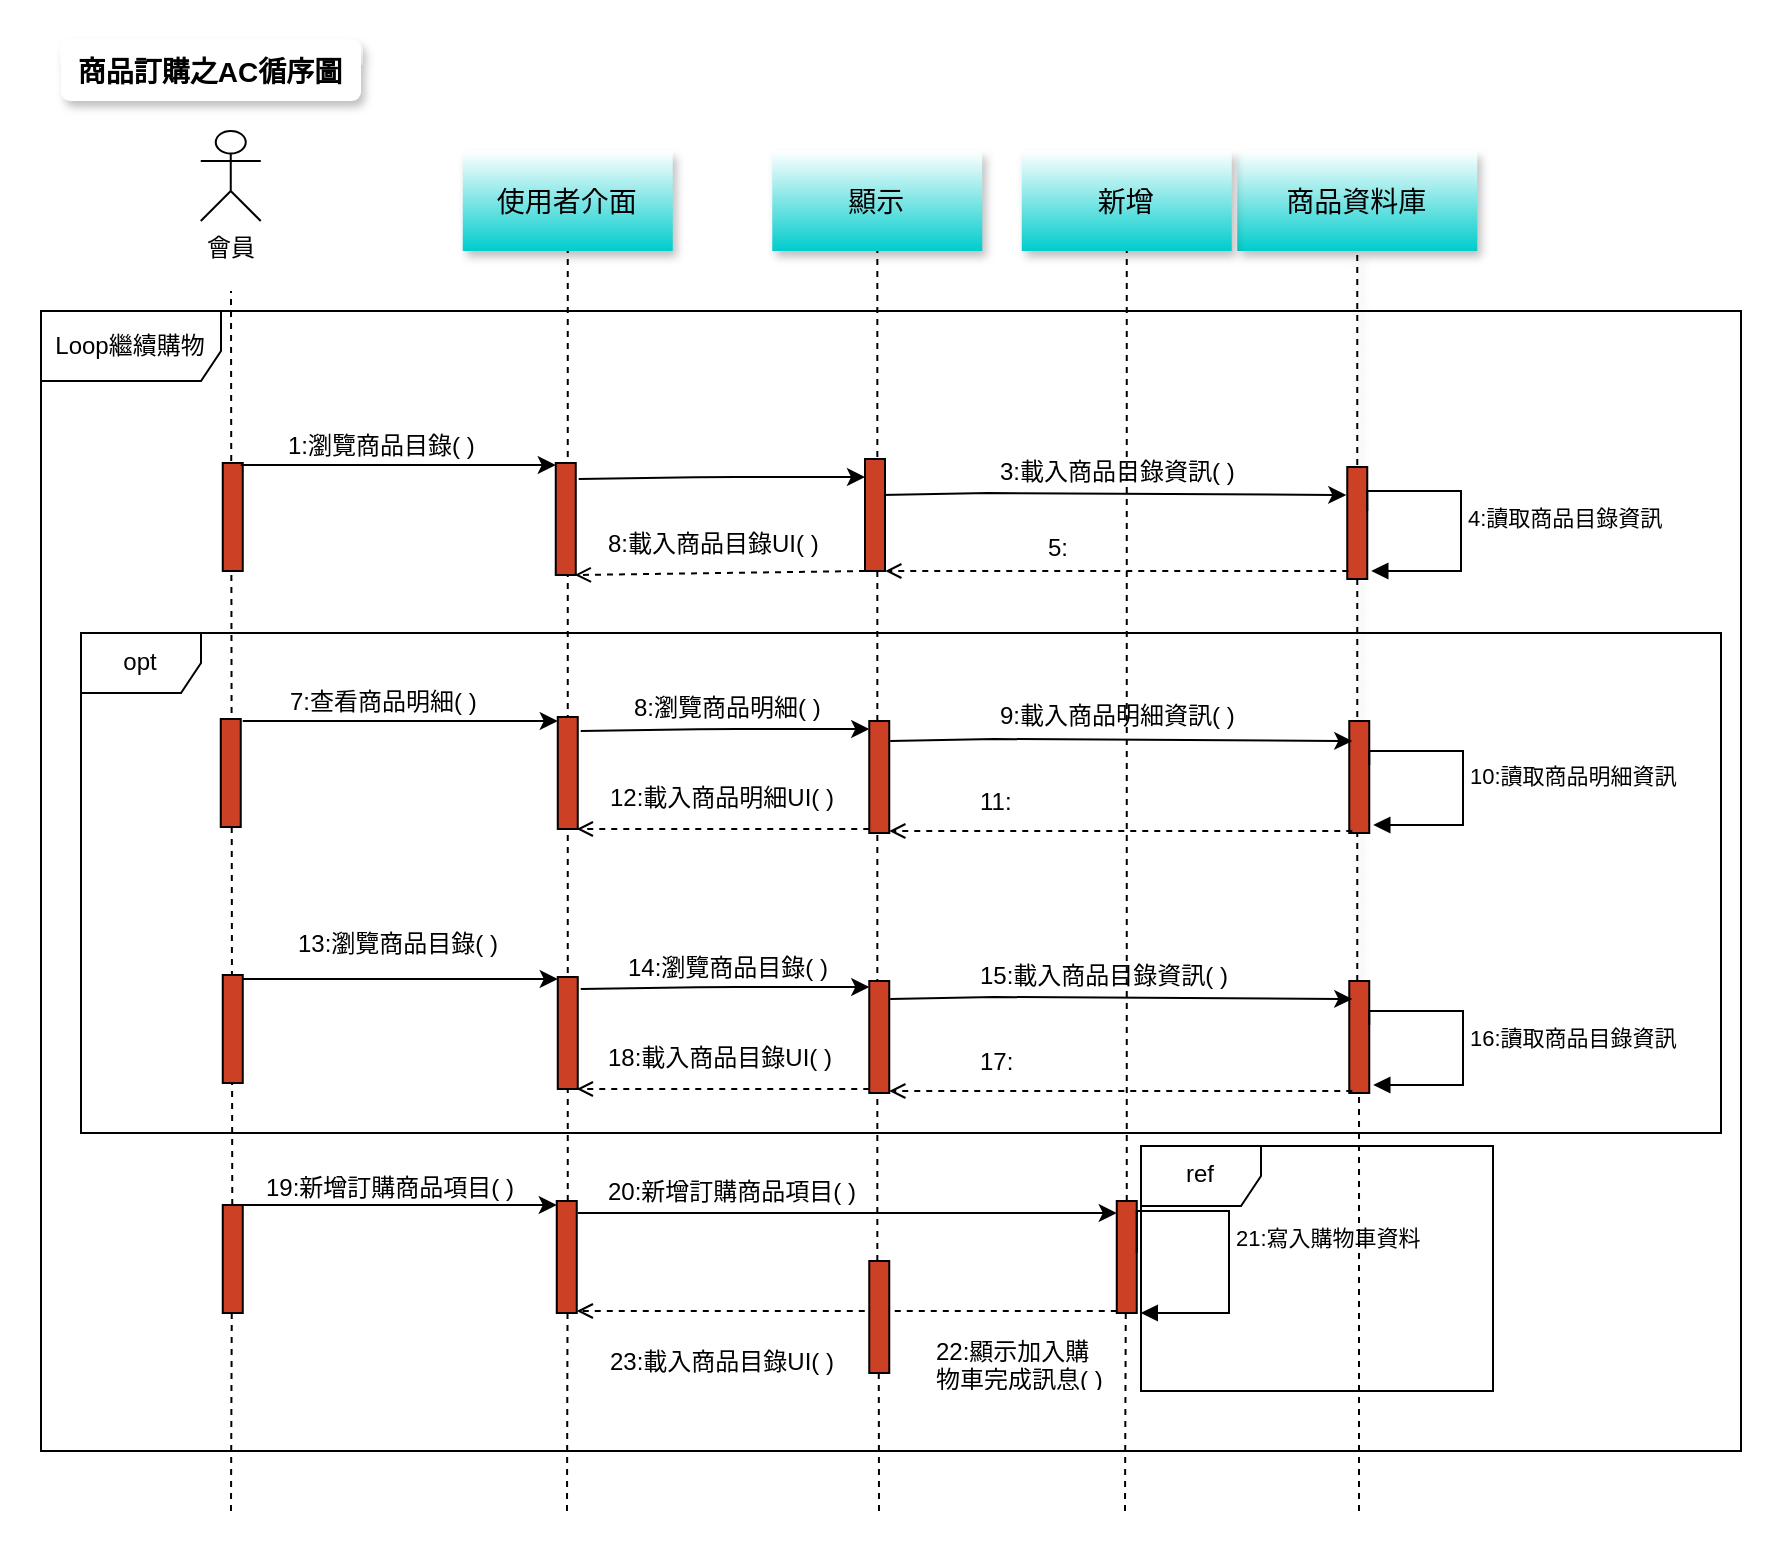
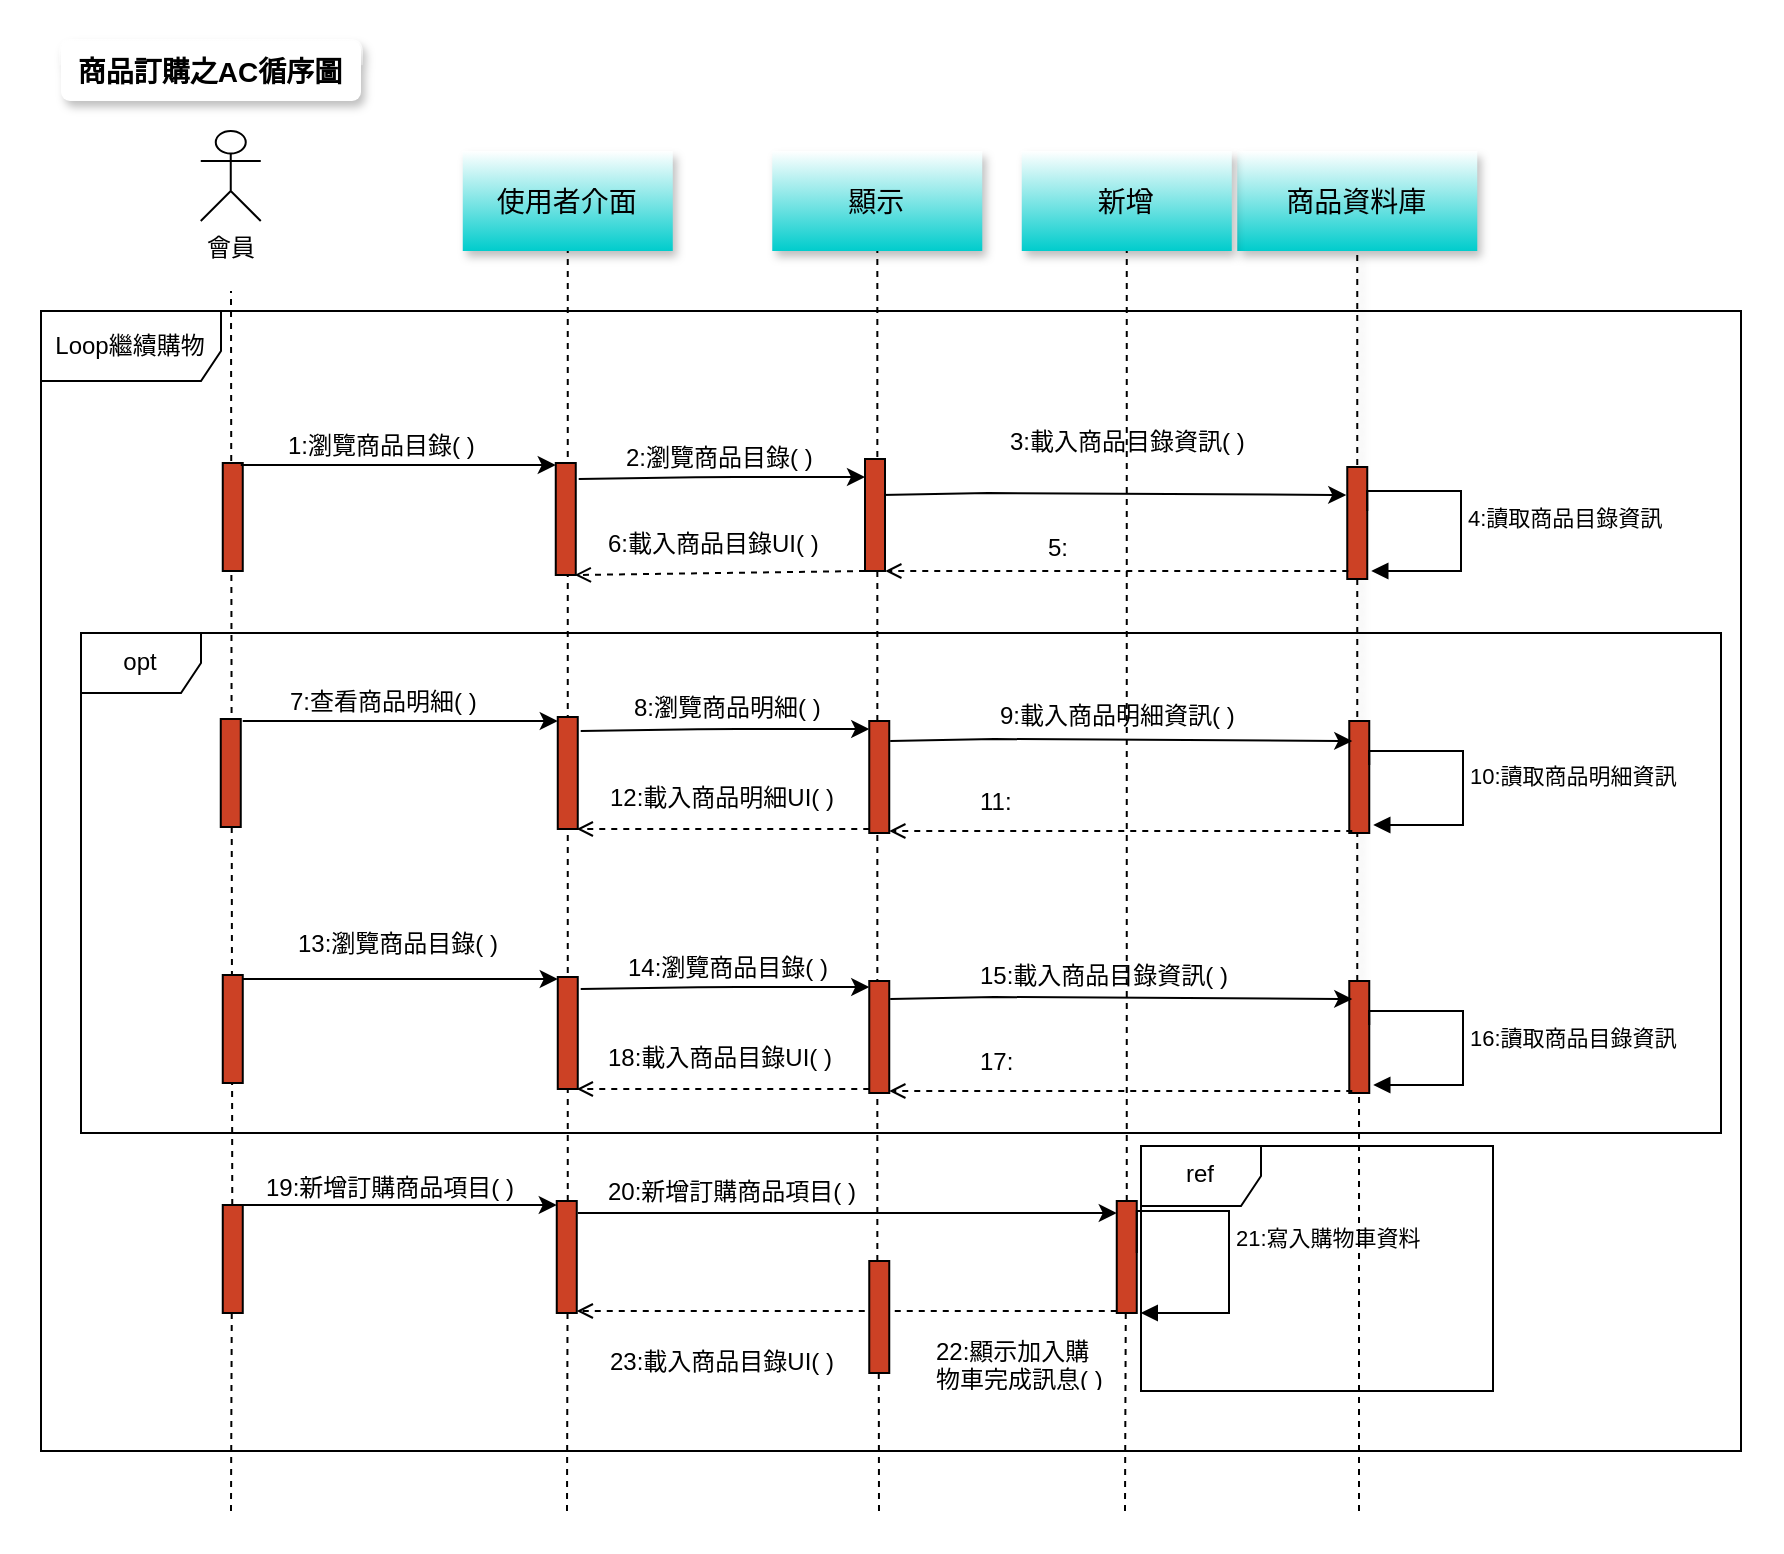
node "2:瀏覽商品目錄( )": added
node "3:載入商品目錄資訊( )": moved (1124, 473) -> (1134, 443)
node "8:載入商品目錄UI( )": label "8:載入商品目錄UI( )" -> "6:載入商品目錄UI( )"
